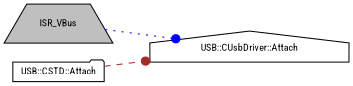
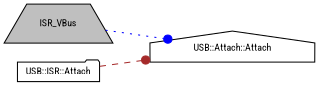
node "USB::CUsbDriver::Attach": label "USB::CUsbDriver::Attach" -> "USB::Attach::Attach"
node "USB::CSTD::Attach": label "USB::CSTD::Attach" -> "USB::ISR::Attach"
